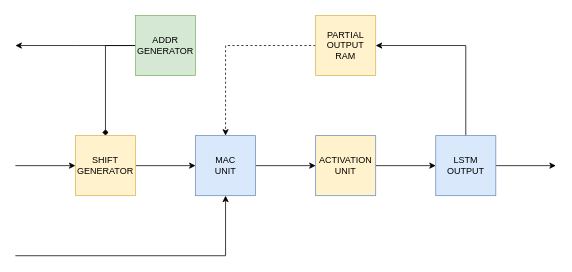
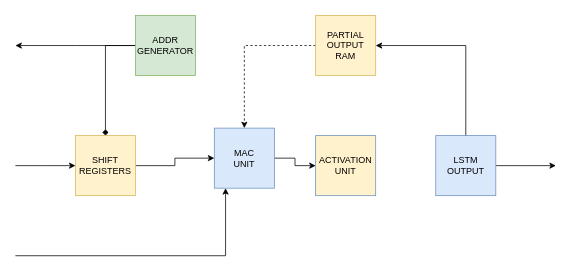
node "SHIFT GENERATOR": label "SHIFT GENERATOR" -> "SHIFT REGISTERS"
node "MAC UNIT": moved (225, 165) -> (244, 158)
edge "ACTIVATION UNIT" -> "LSTM OUTPUT": removed
